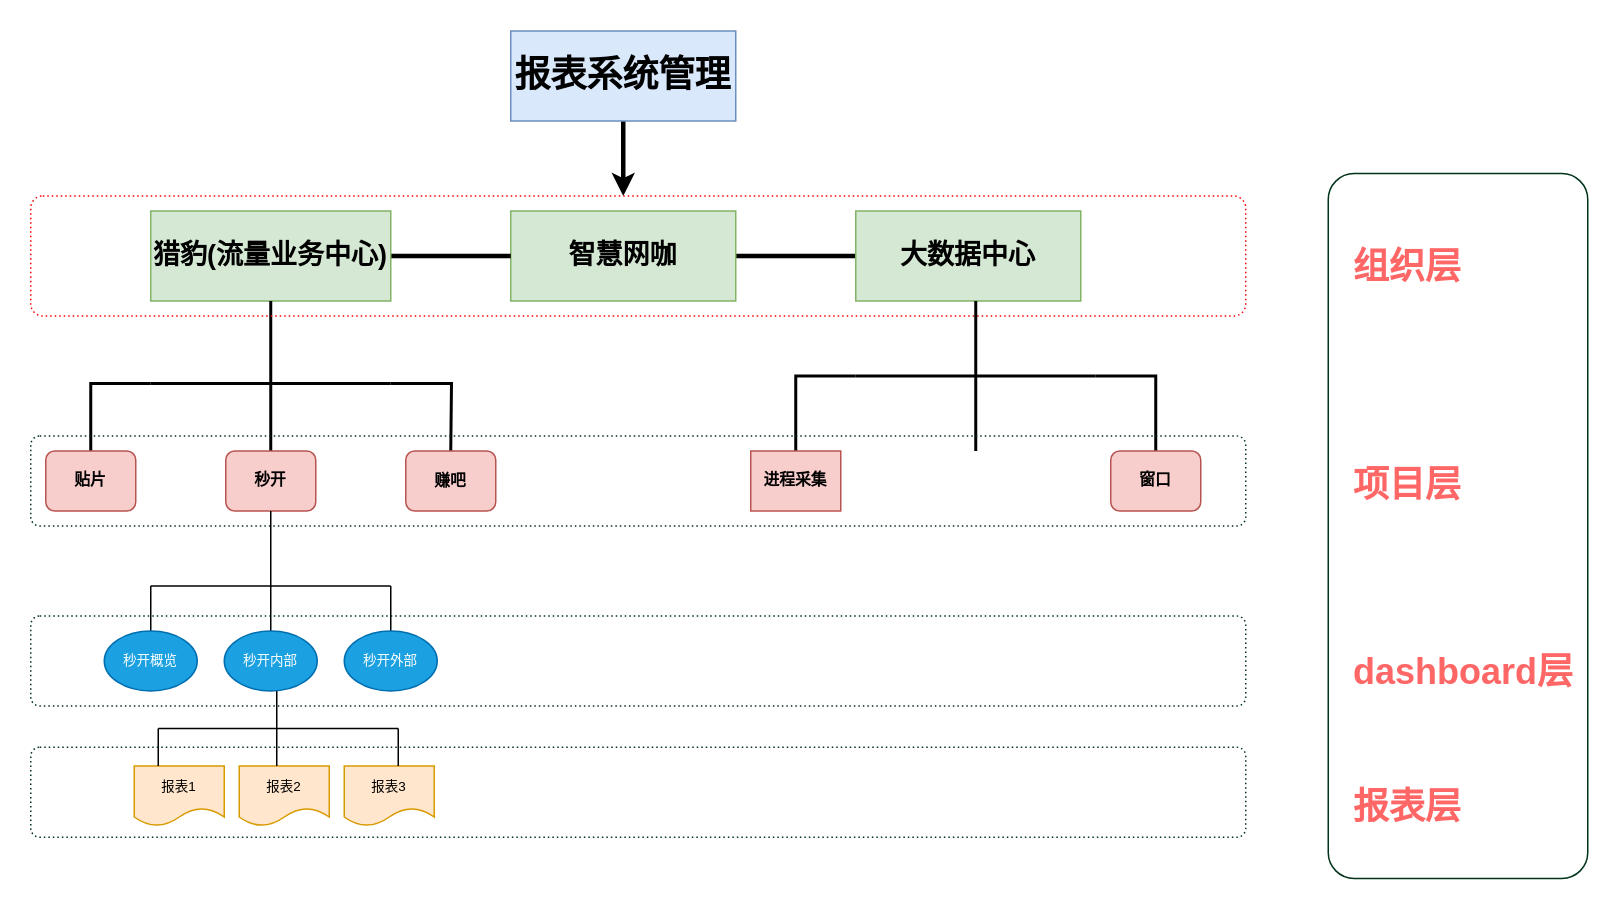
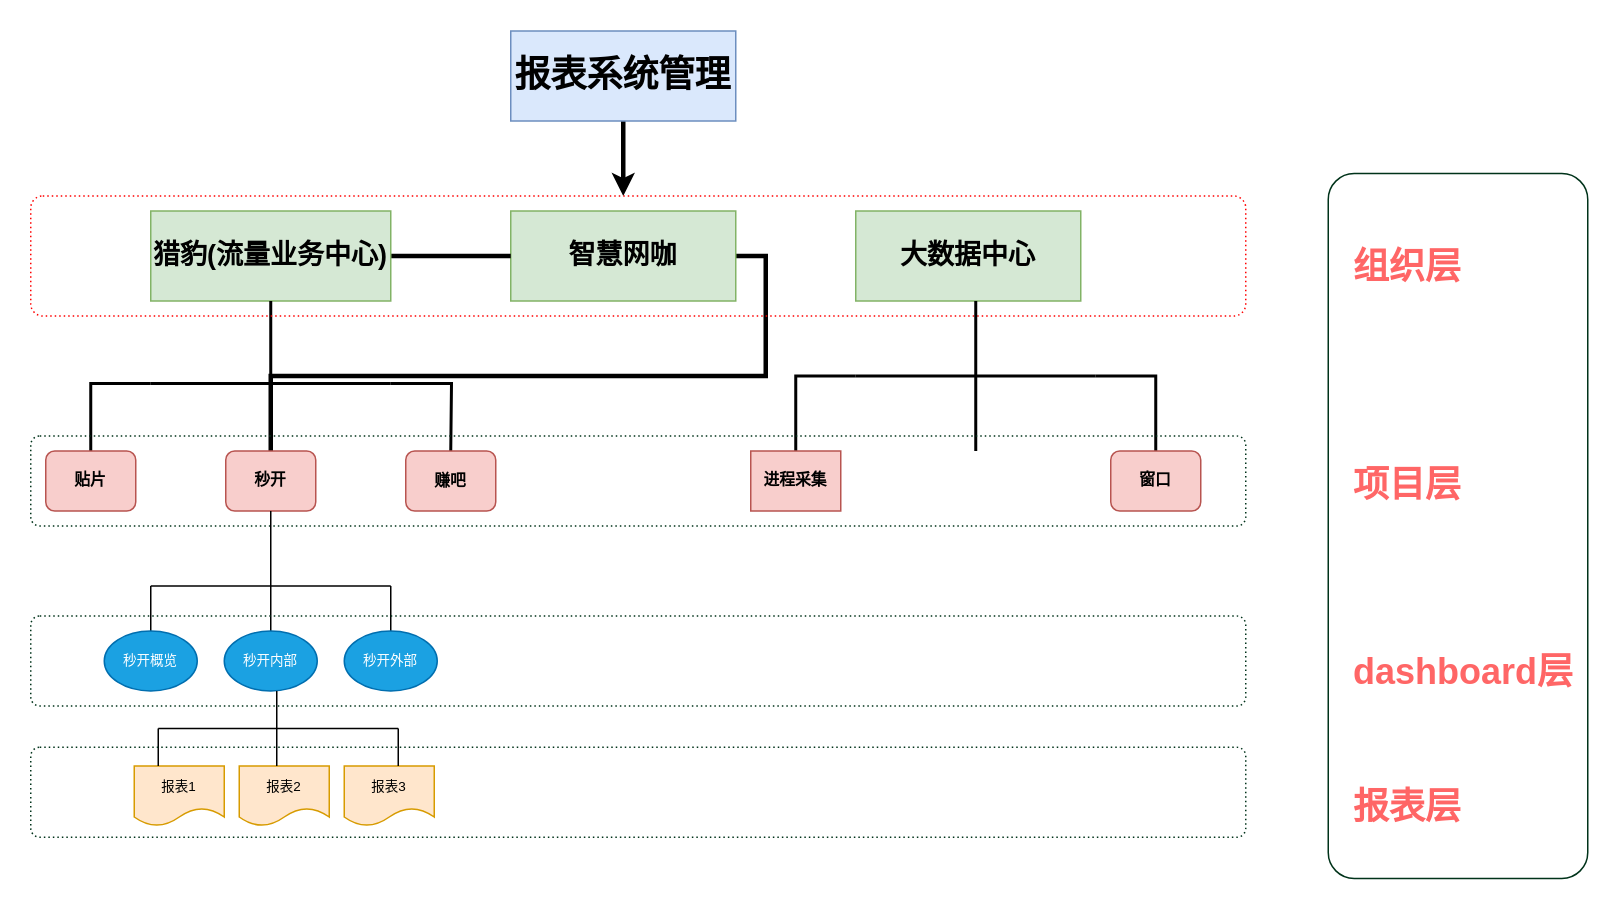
edge "智慧网咖" -- "大数据中心": now "智慧网咖" -- "秒开"
